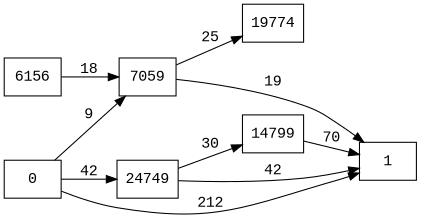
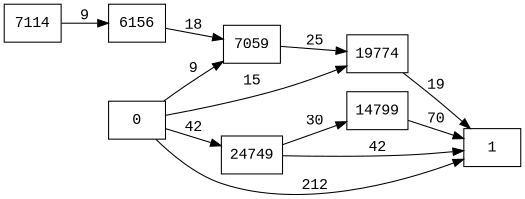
node "7114": added
edge "7059" -> "1": now "19774" -> "1"
edge "0" -> "19774": added, label "15"
